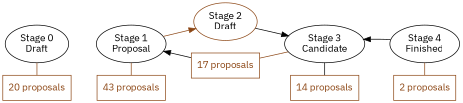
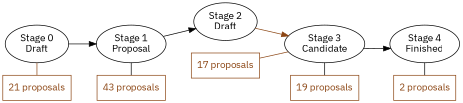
node "Stage 2 Draft": color chocolate4 -> black
edge "Stage 2 Draft" -> "Stage 3 Candidate": color black -> chocolate4
edge "Stage 1 Proposal" -> "Stage 2 Draft": color chocolate4 -> black
edge "Stage 4 Finished" -> "Stage 3 Candidate": reversed
edge "17 proposals" -> "Stage 1 Proposal": now "Stage 0 Draft" -> "Stage 1 Proposal"
edge "Stage 1 Proposal" -- "43 proposals": color chocolate4 -> black
edge "Stage 4 Finished" -- "2 proposals": color chocolate4 -> black
node "20 proposals": label "20 proposals" -> "21 proposals"
node "14 proposals": label "14 proposals" -> "19 proposals"
